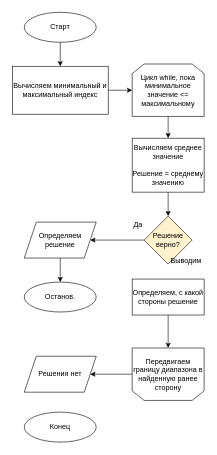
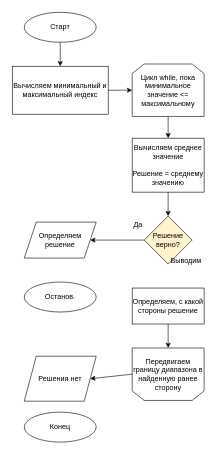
edge "Определяем решение" -> "Останов.": removed
node "Определяем, с какой стороны решение": moved (168, 297) -> (168, 306)
node "Решения нет": size 72x36 -> 72x45
